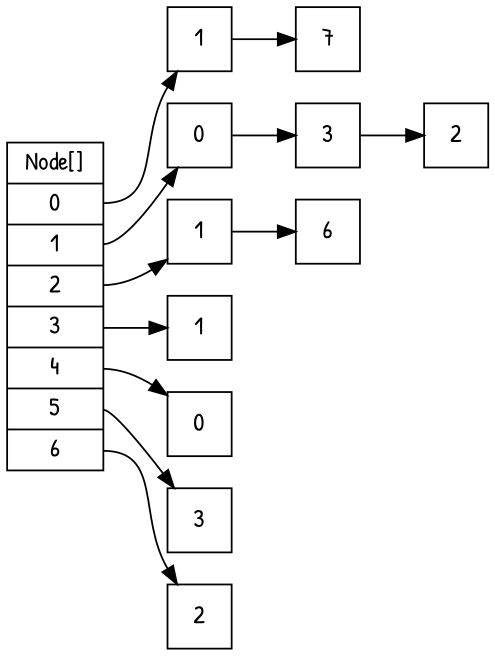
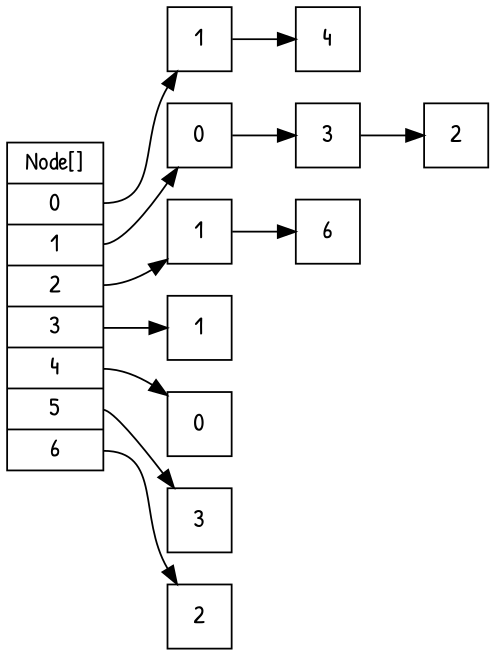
node "7": label "7" -> "4"
